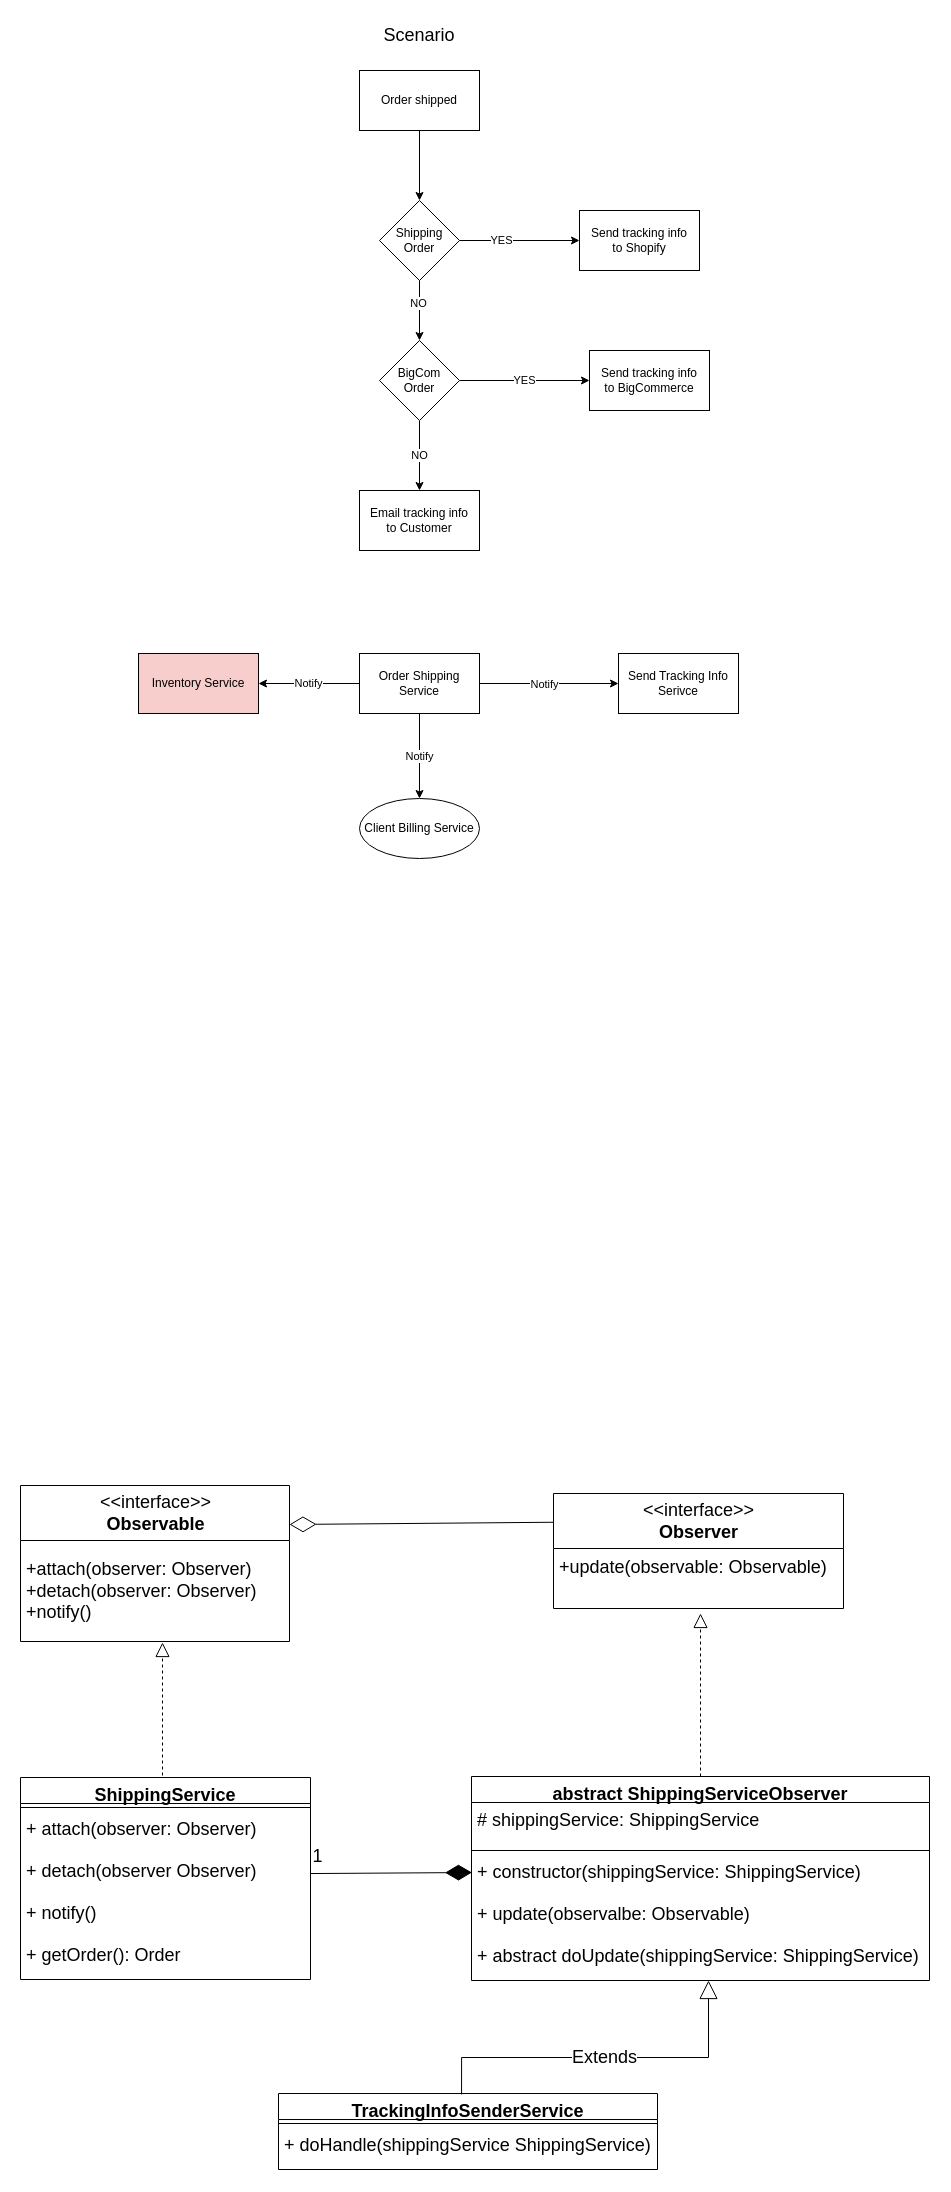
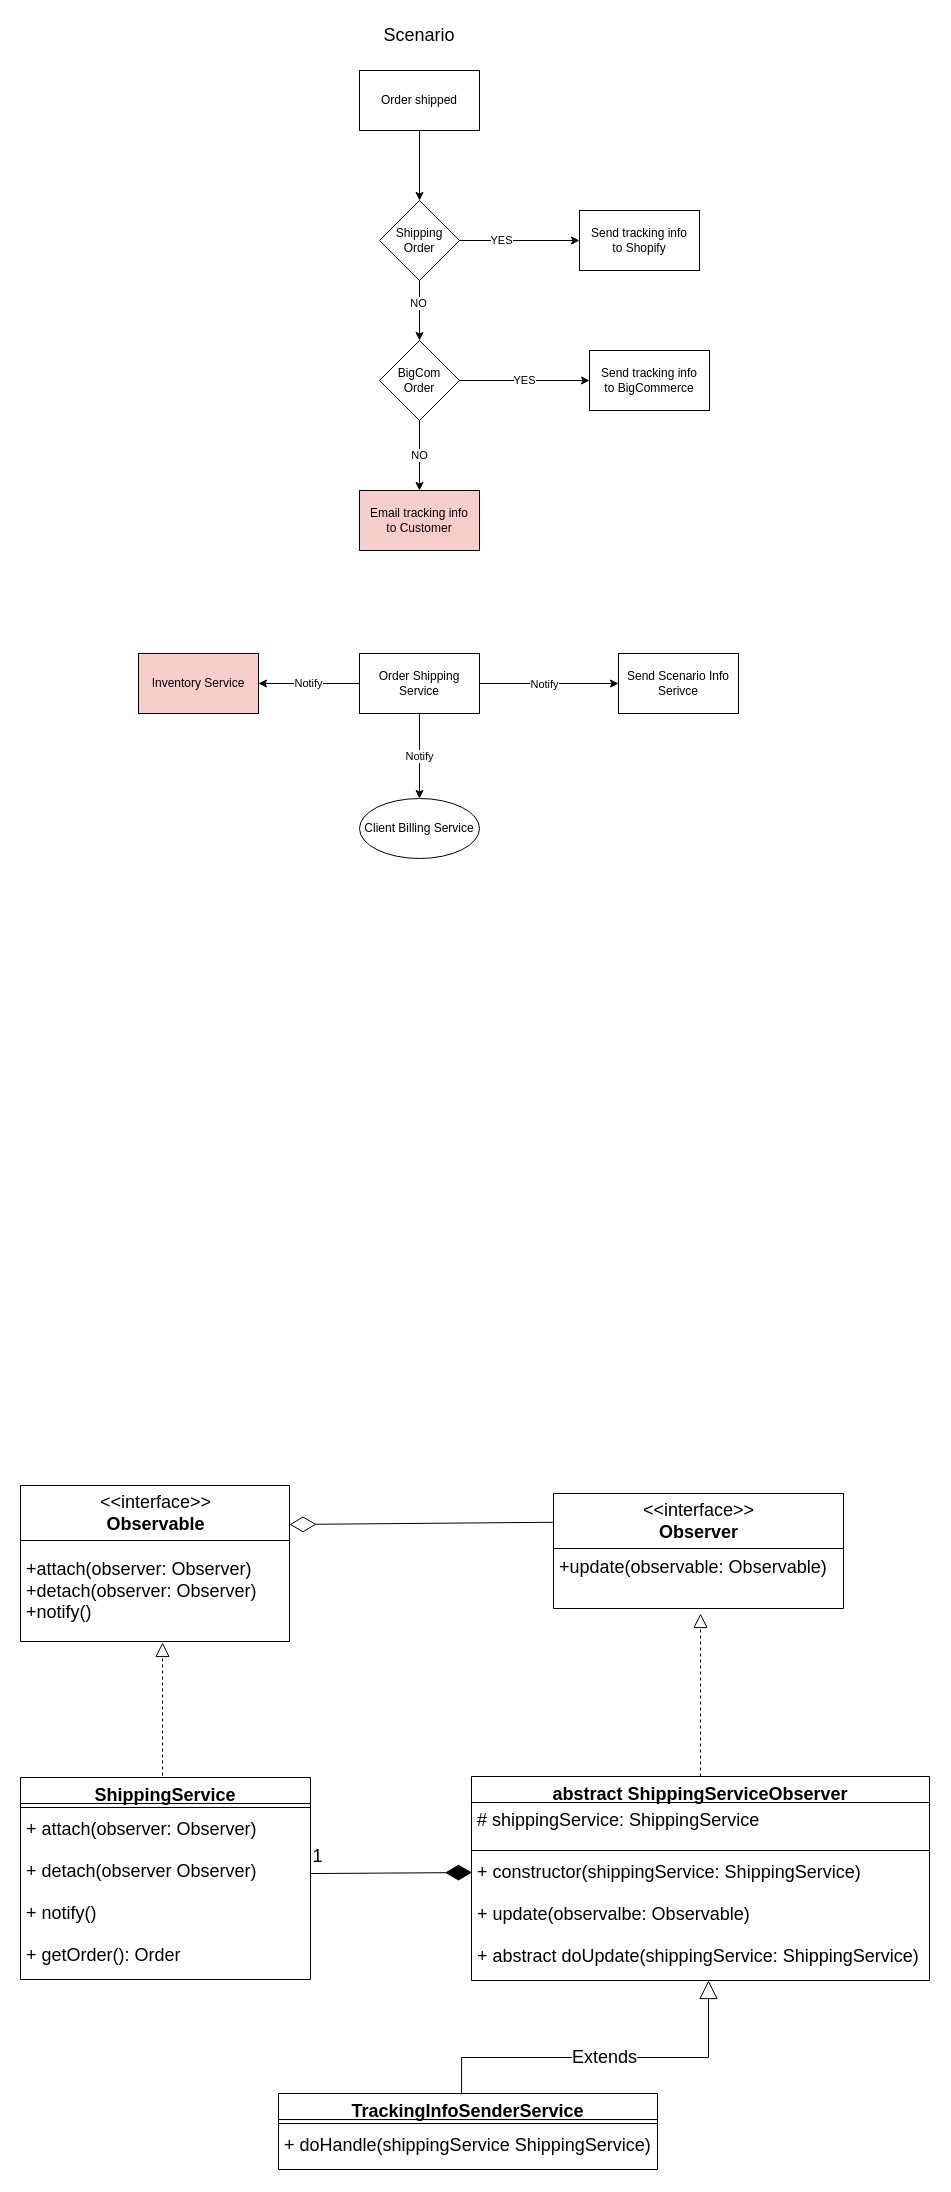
node "Email tracking info to Customer": fillcolor #ffffff -> #f8cecc
node "Send Tracking Info Serivce": label "Send Tracking Info Serivce" -> "Send Scenario Info Serivce"
